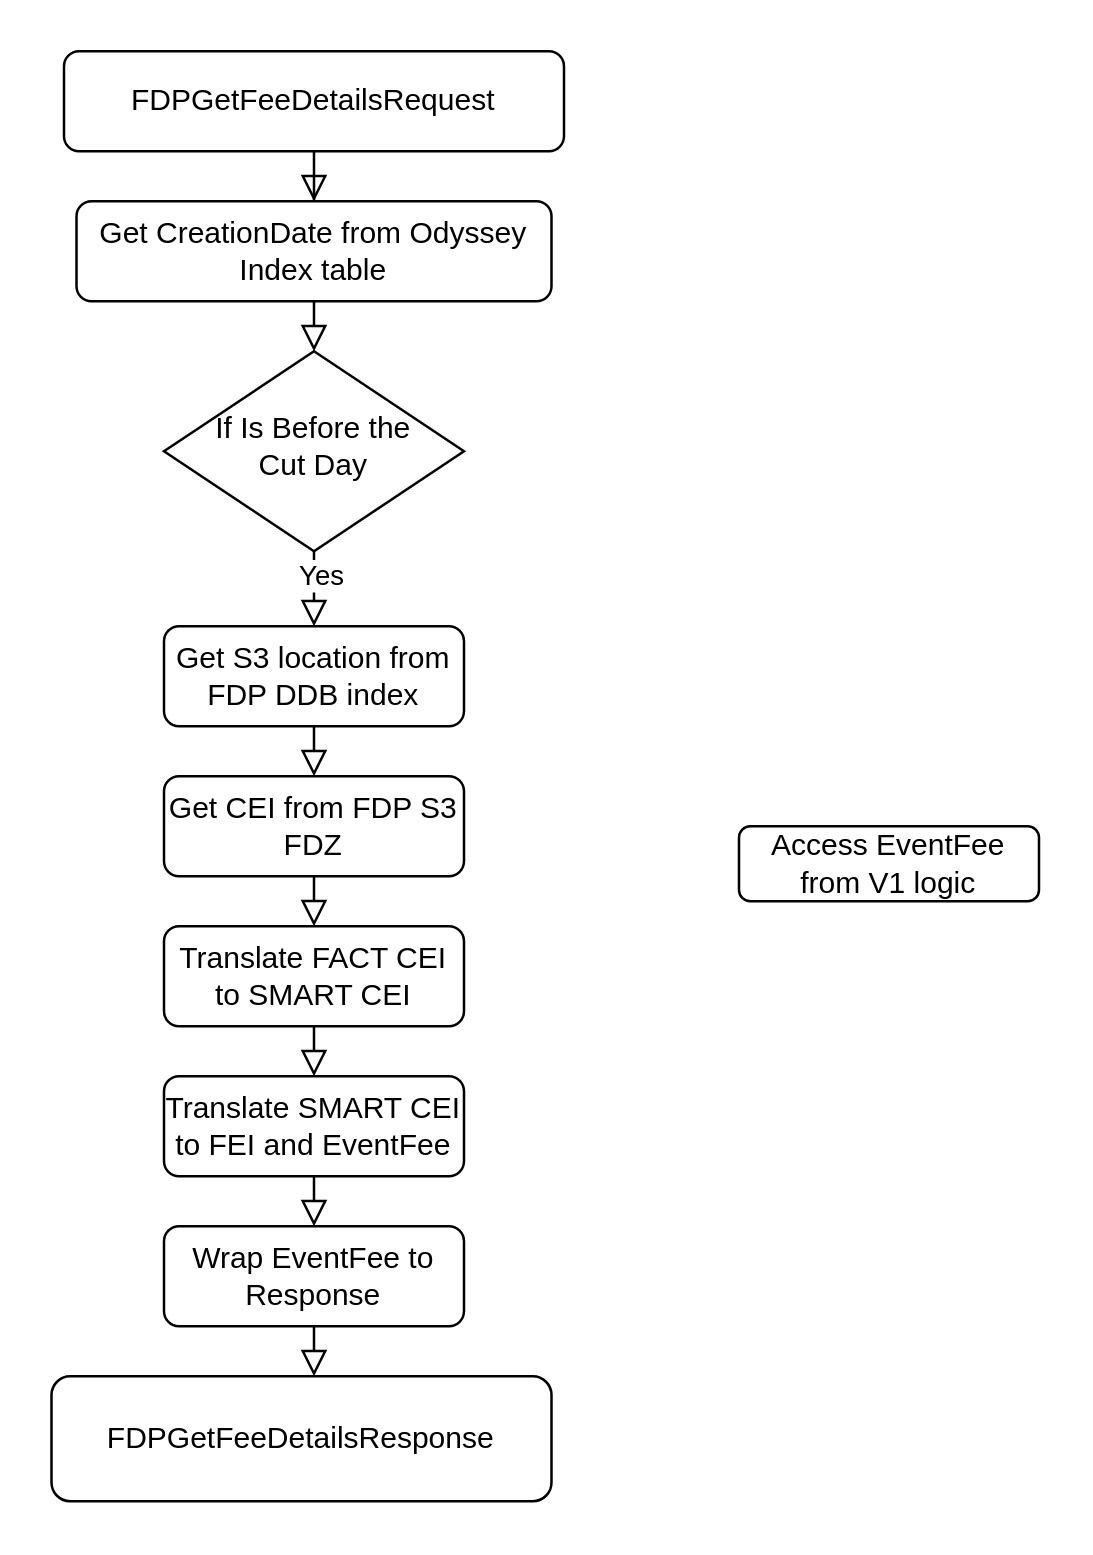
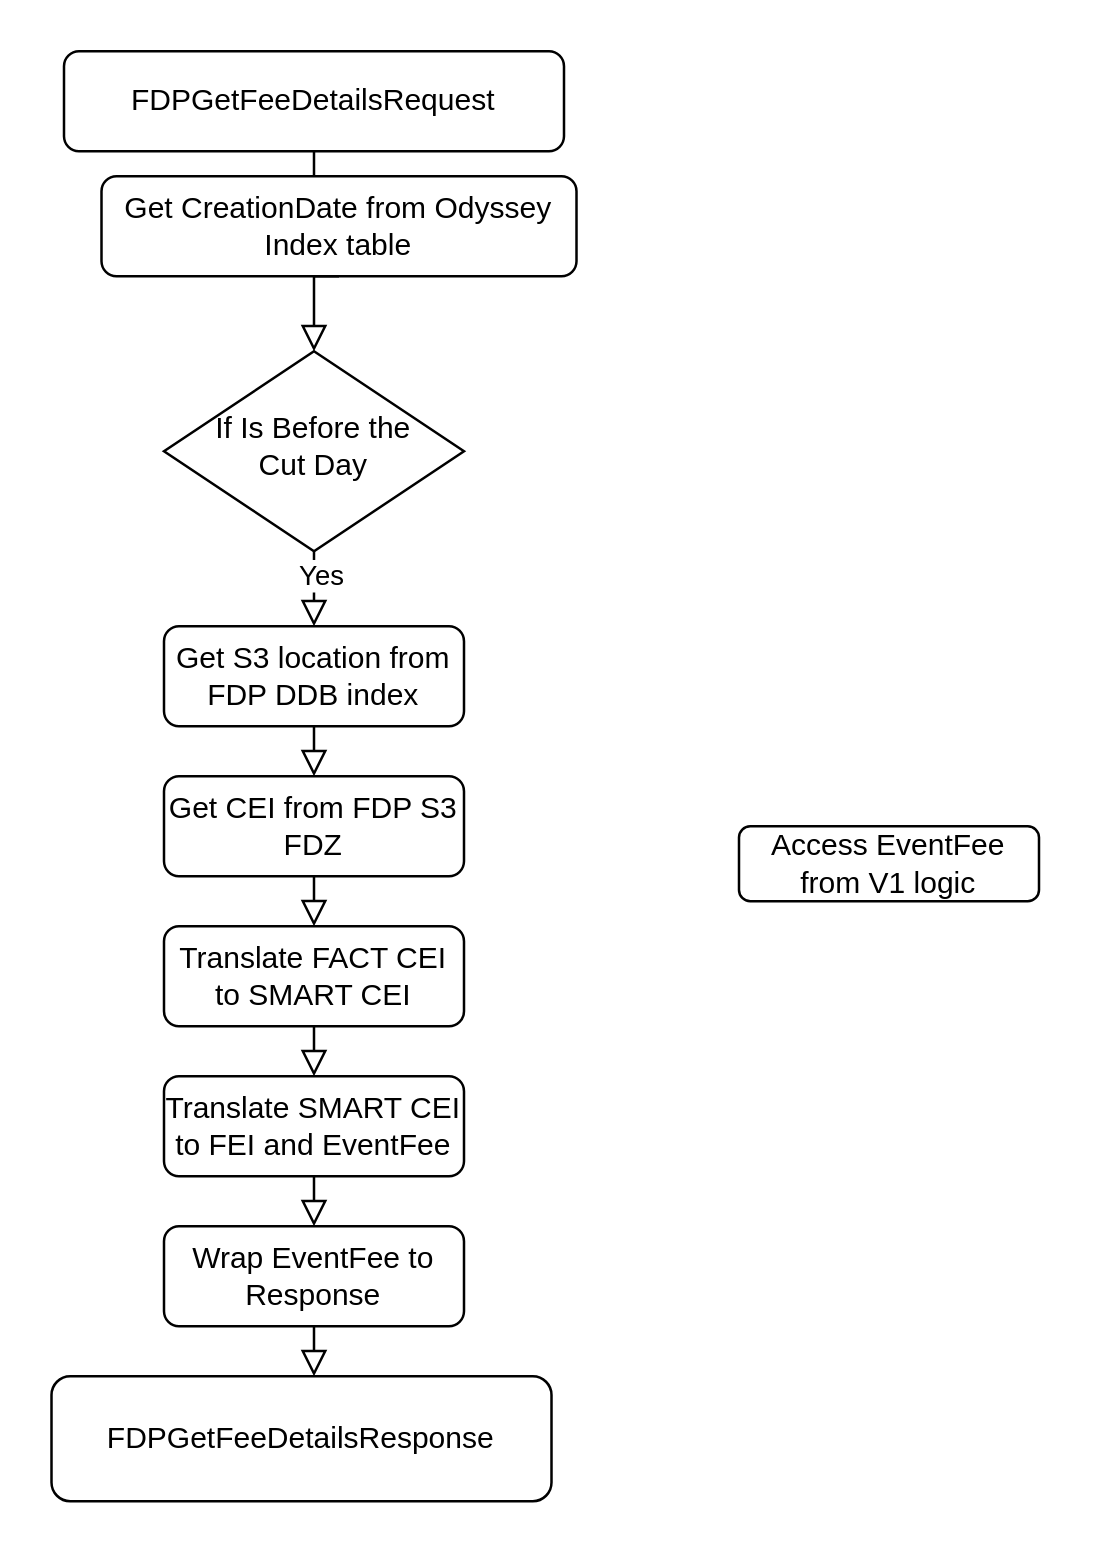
node "Get CreationDate from Odyssey Index table": moved (314, 251) -> (339, 226)
